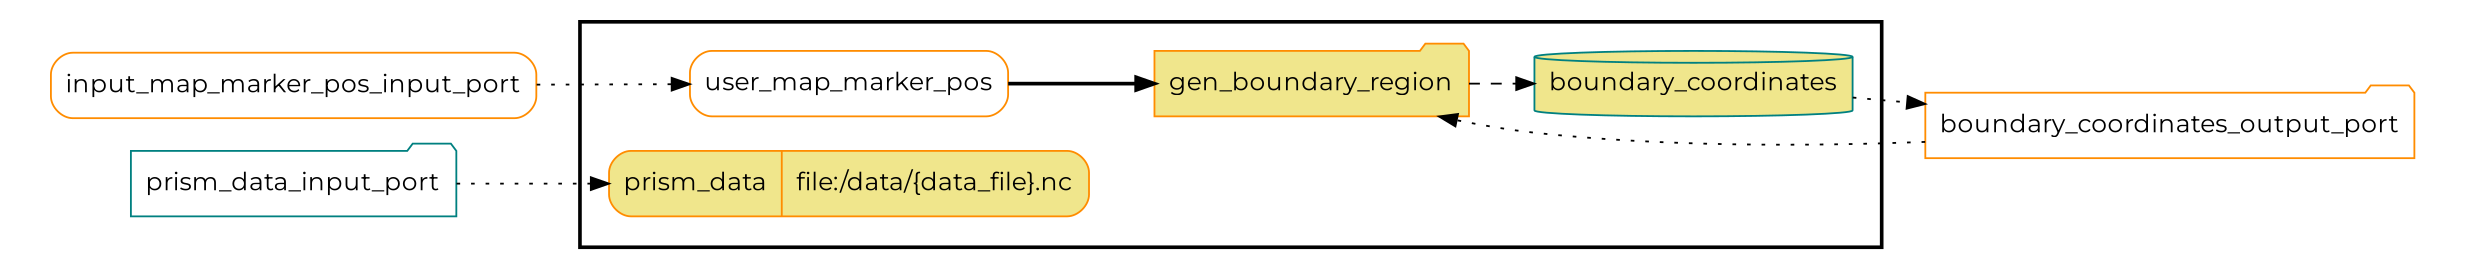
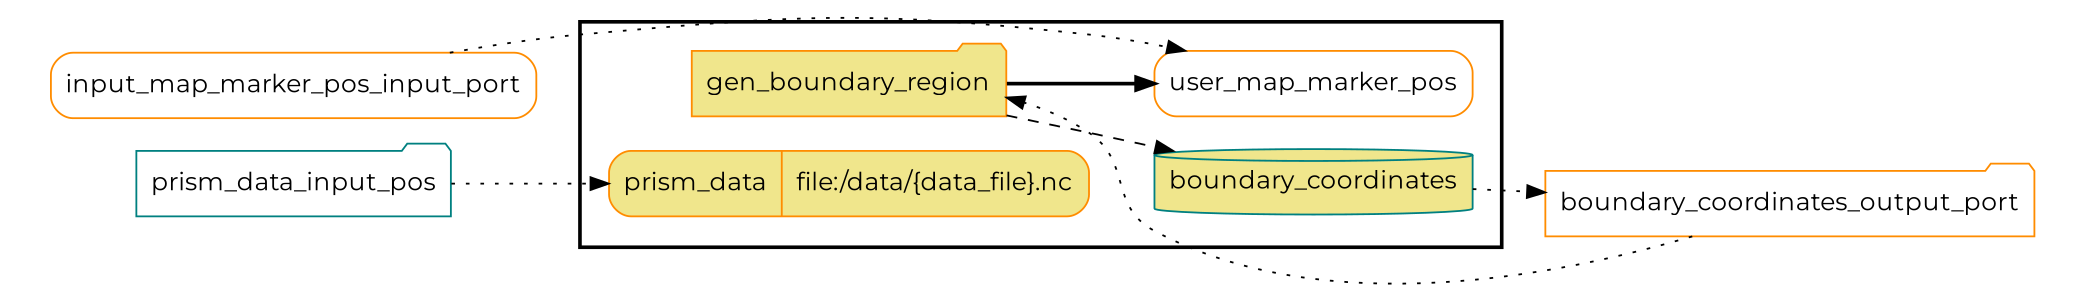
edge "user_map_marker_pos" -> "gen_boundary_region": reversed
node "prism_data_input_port": label "prism_data_input_port" -> "prism_data_input_pos"
